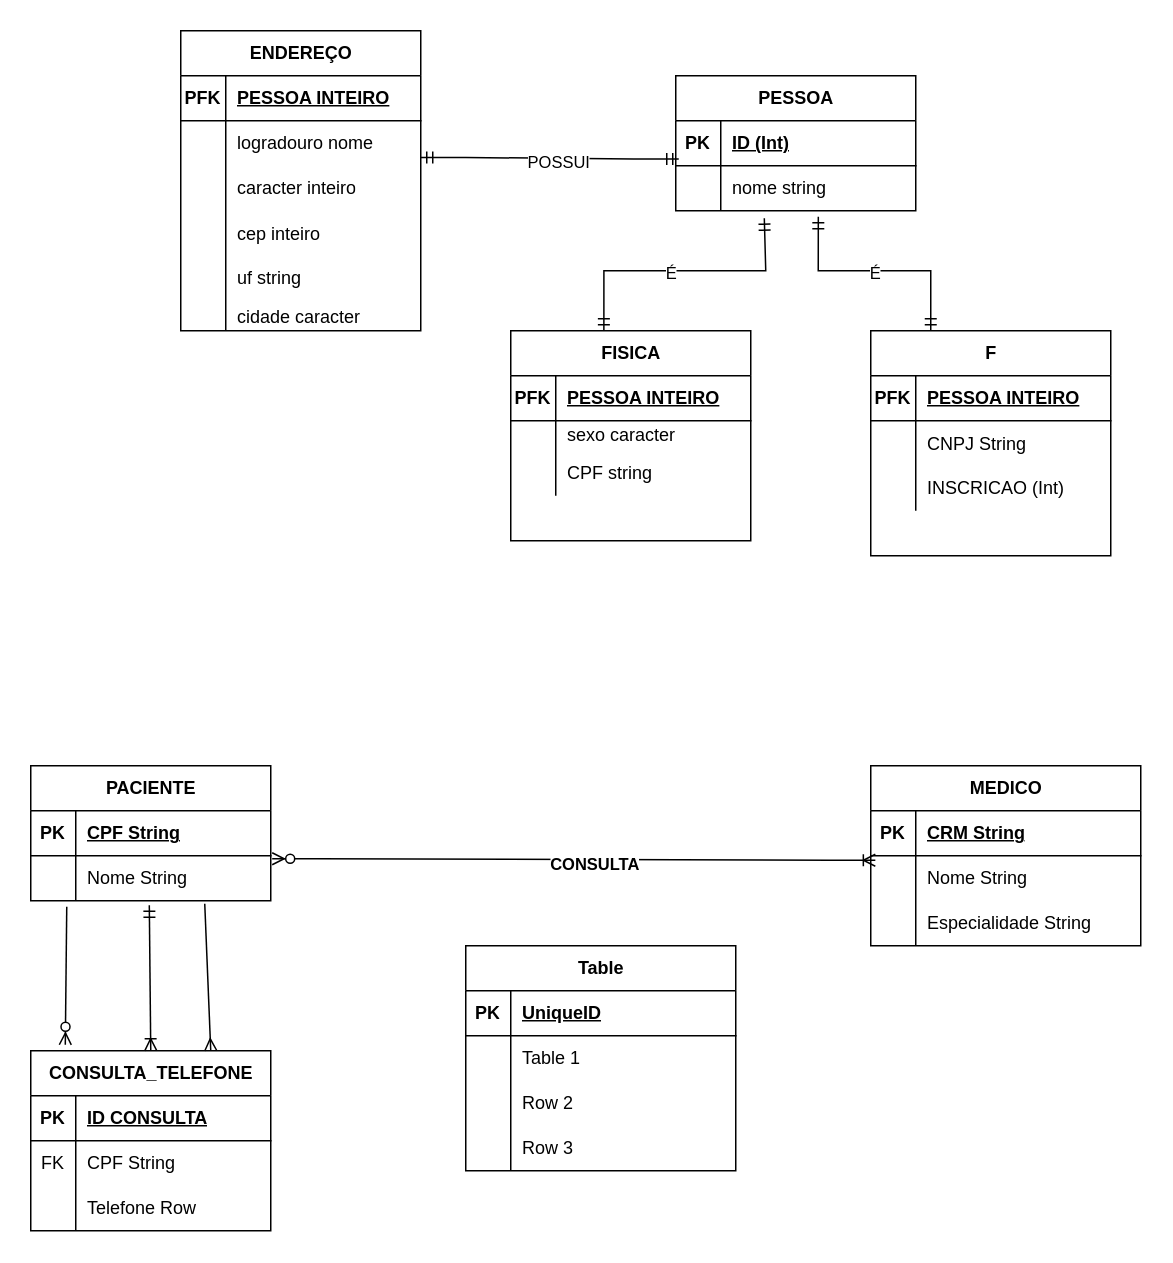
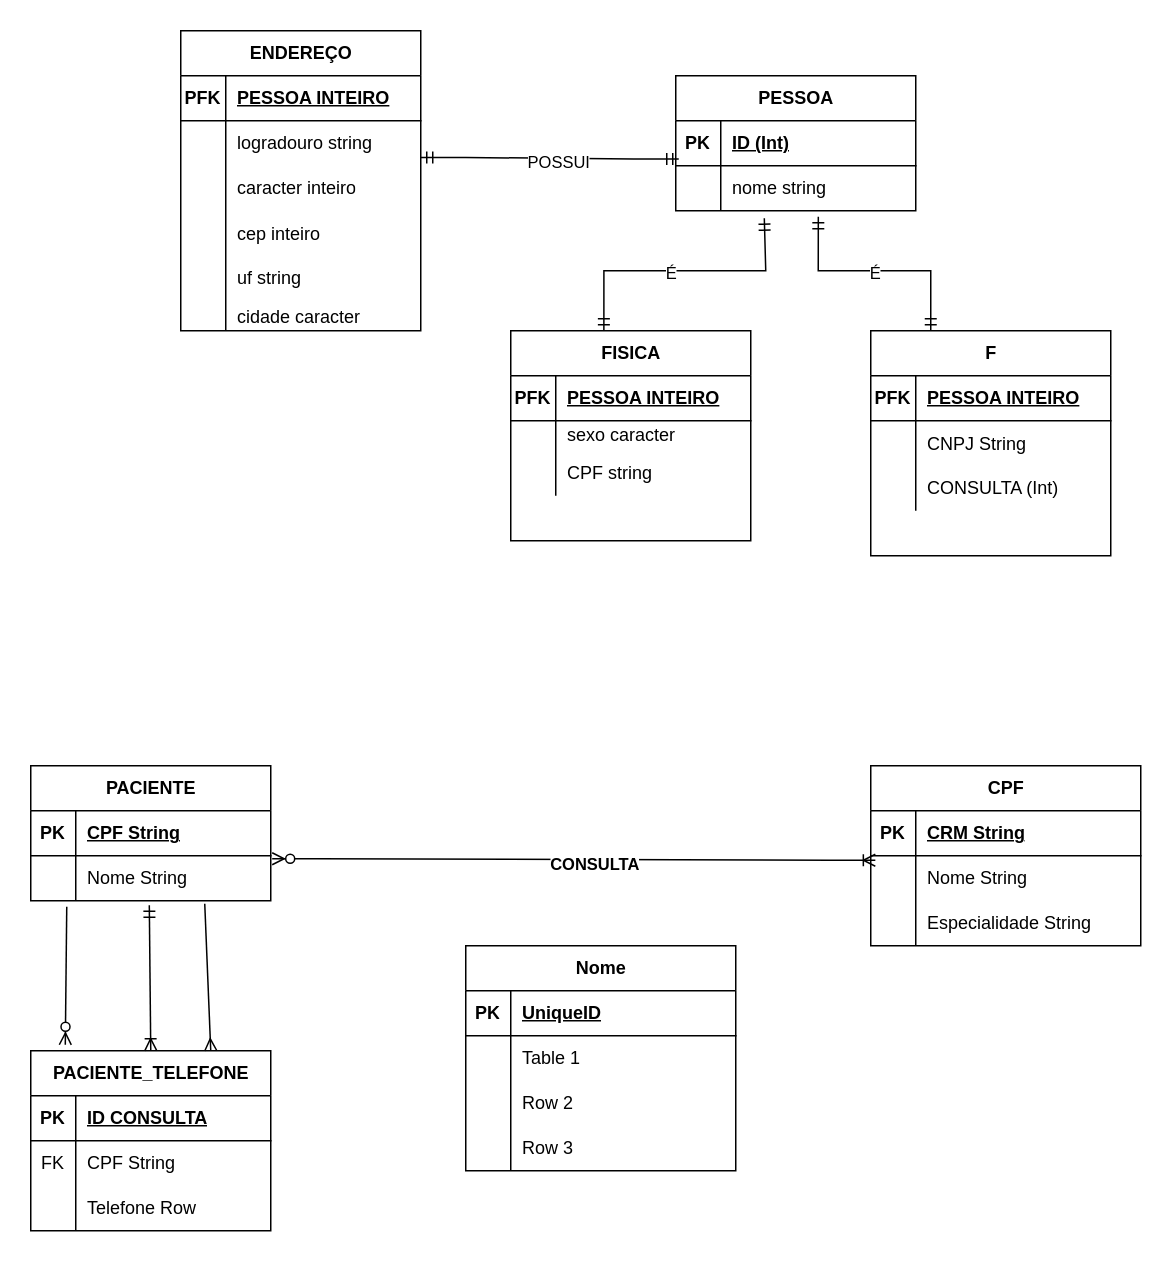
node "logradouro nome": label "logradouro nome" -> "logradouro string"
node "INSCRICAO (Int)": label "INSCRICAO (Int)" -> "CONSULTA (Int)"
node "MEDICO": label "MEDICO" -> "CPF"
node "Table": label "Table" -> "Nome"
node "CONSULTA_TELEFONE": label "CONSULTA_TELEFONE" -> "PACIENTE_TELEFONE"
